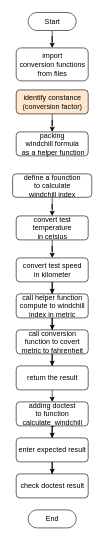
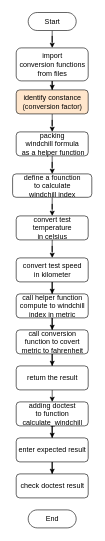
edge "import conversion functions from files" -> "identify constance (conversion factor)": added
edge "packing windchill formula as a helper function" -> "define a founction to calculate windchill index": added
